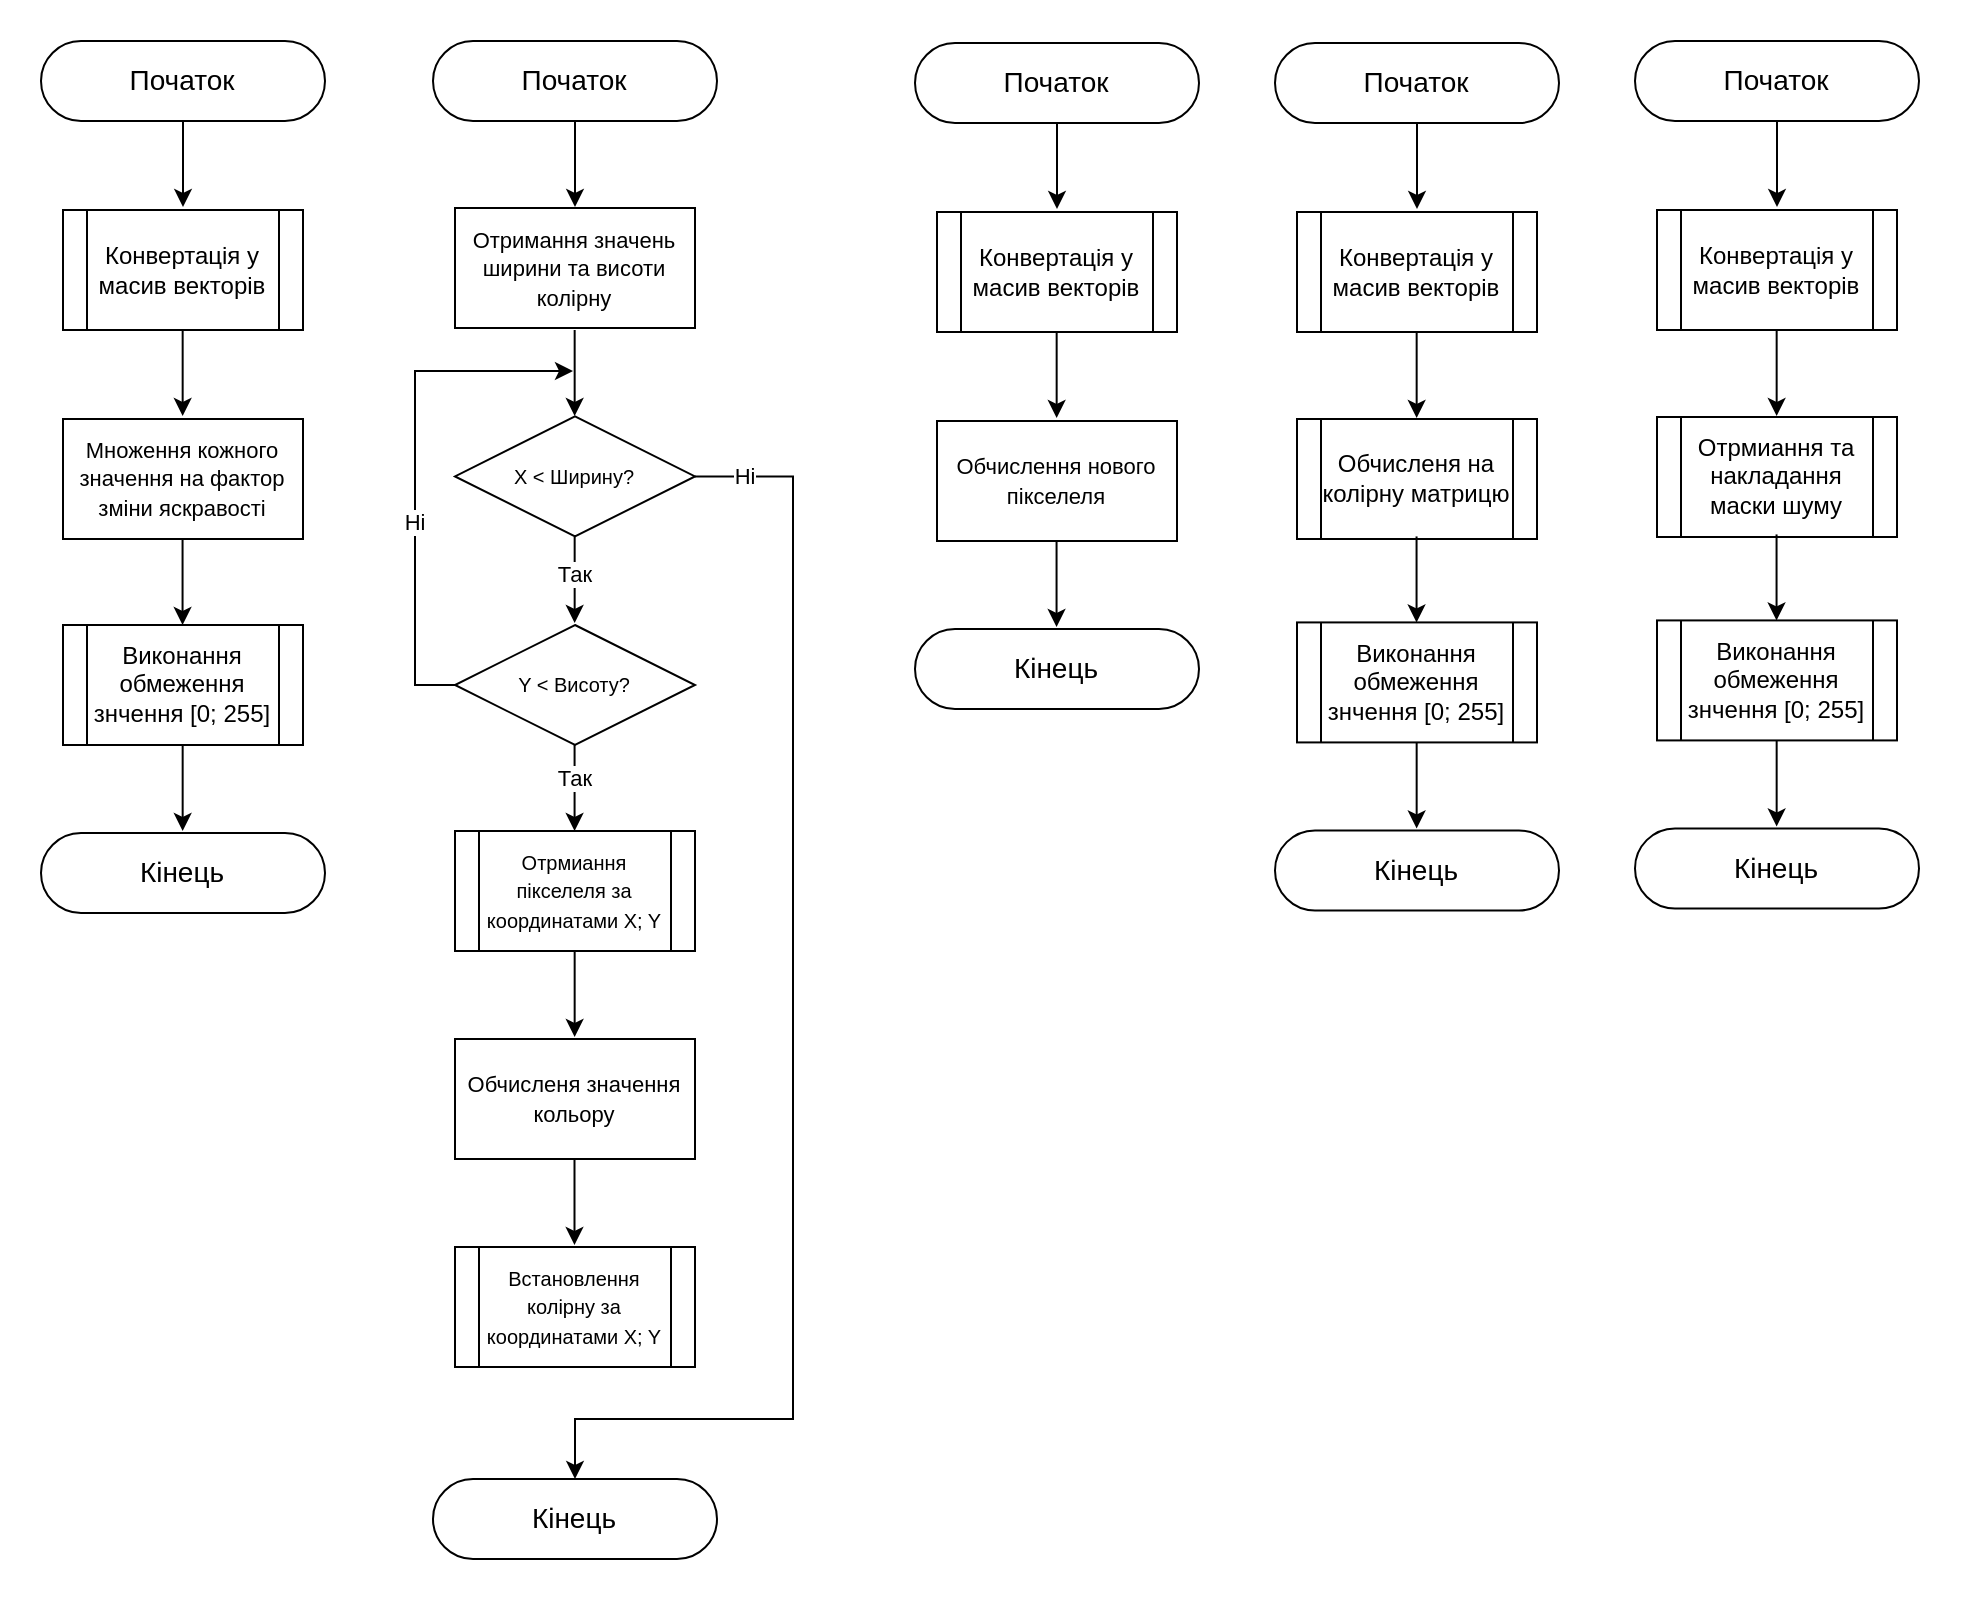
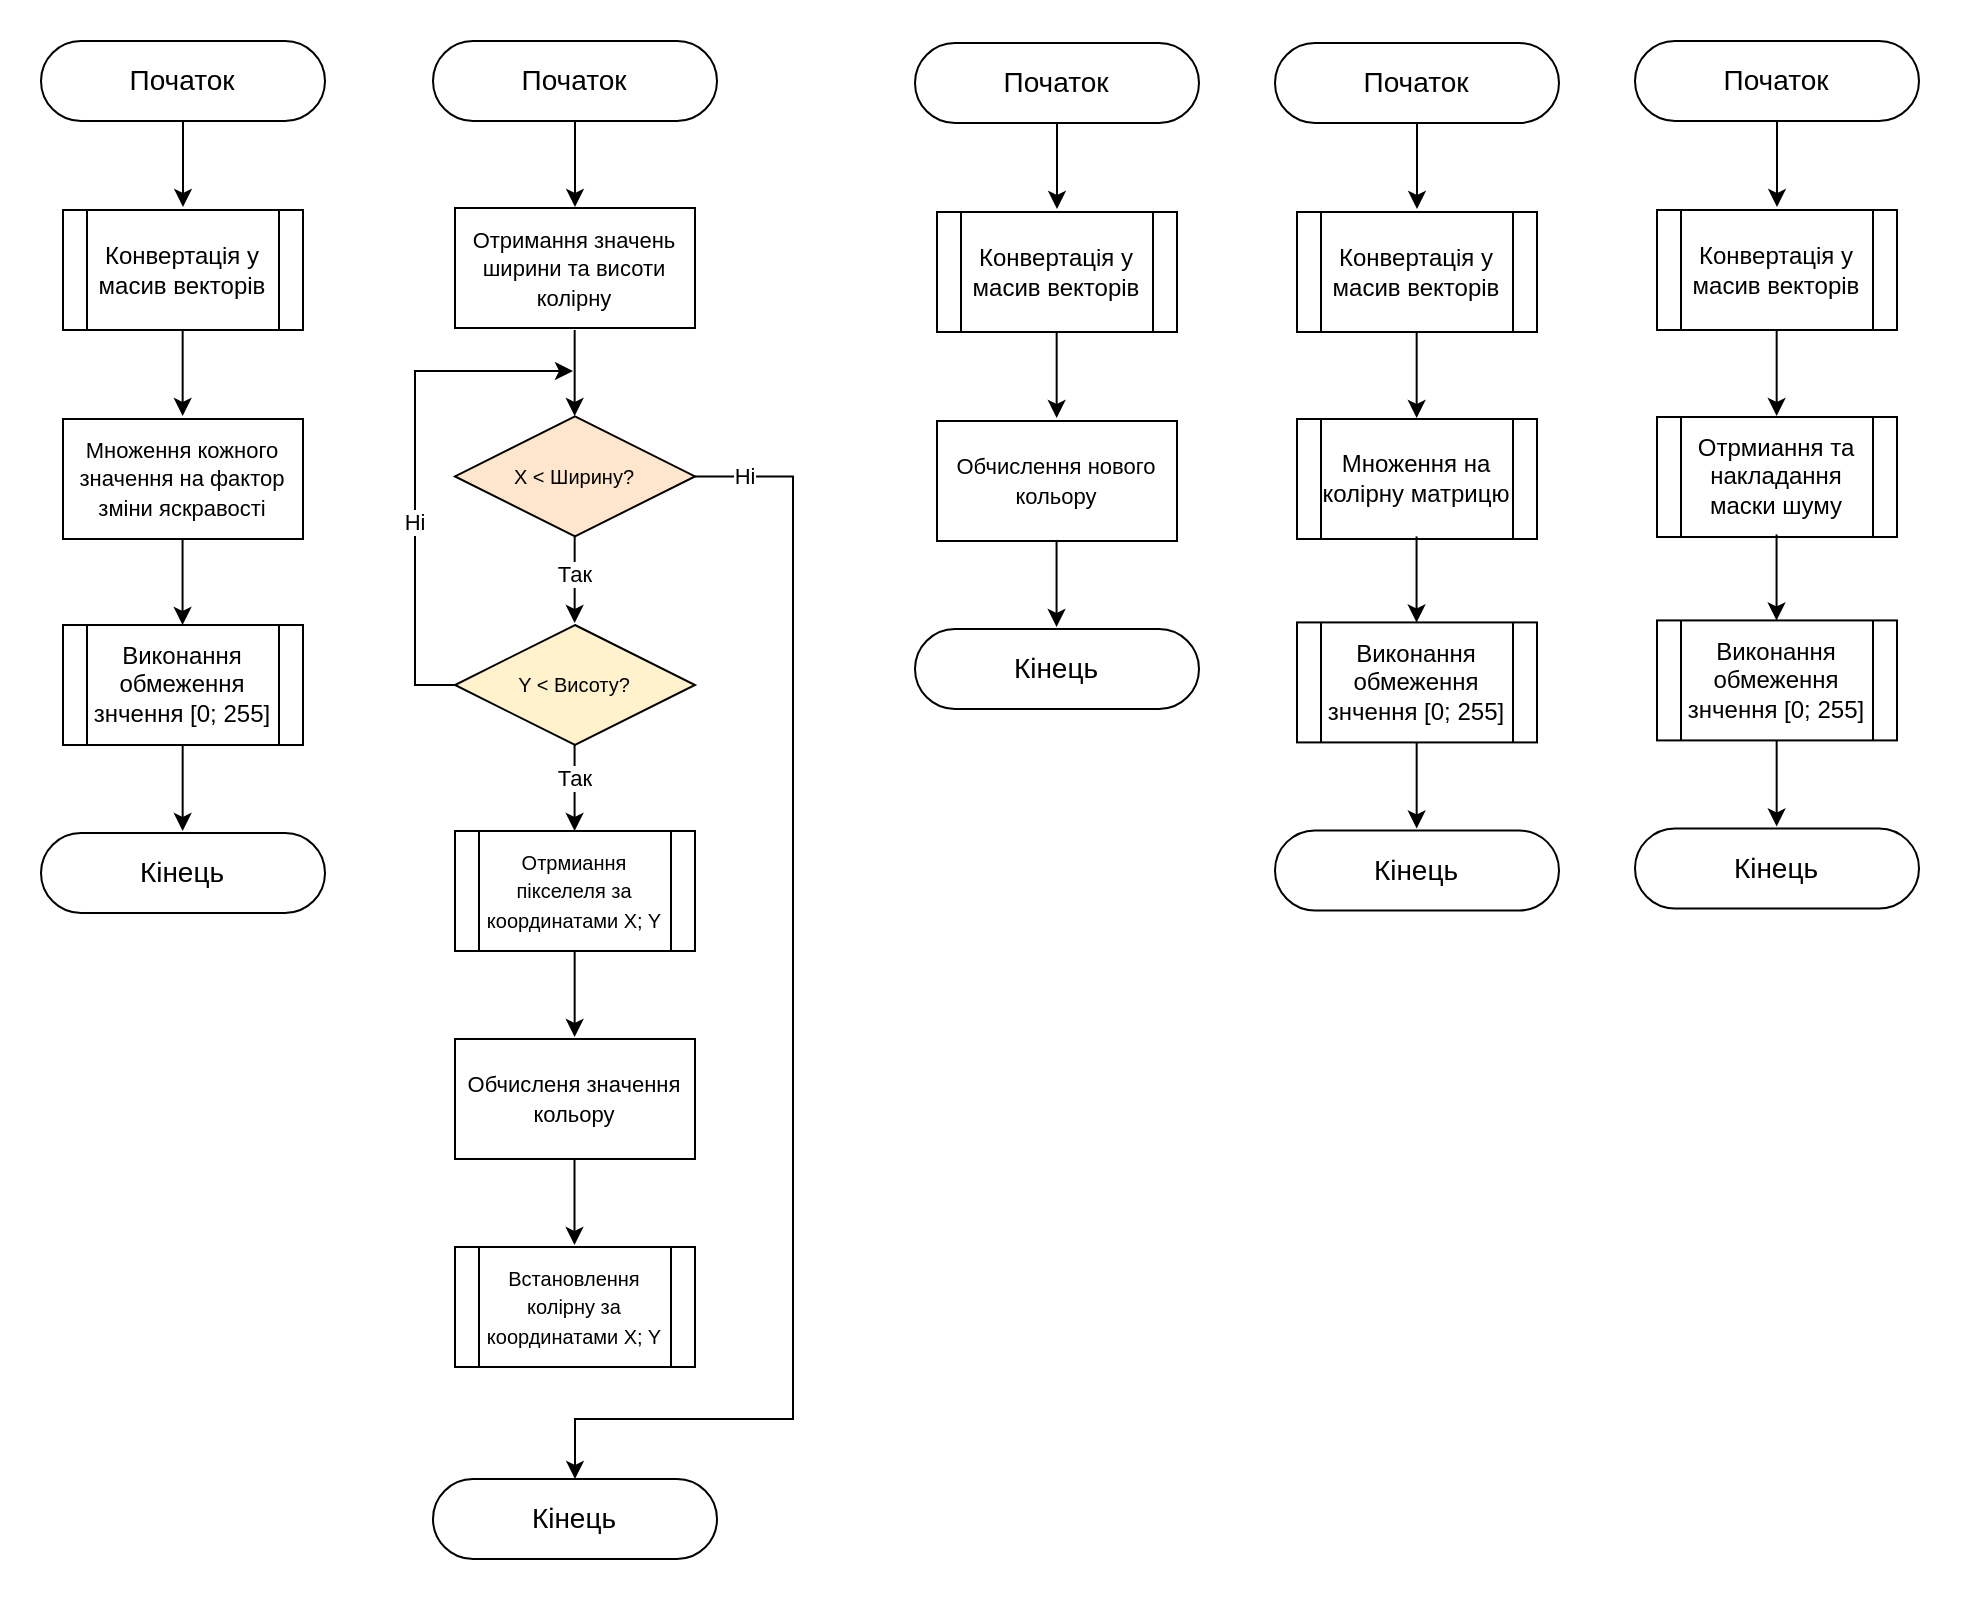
node "X < Ширину?": fillcolor #ffffff -> #ffe6cc
node "Обчисленя на колірну матрицю": label "Обчисленя на колірну матрицю" -> "Множення на колірну матрицю"
node "Обчислення нового пікселеля": label "Обчислення нового пікселеля" -> "Обчислення нового кольору"
node "Y < Висоту?": fillcolor #ffffff -> #fff2cc
